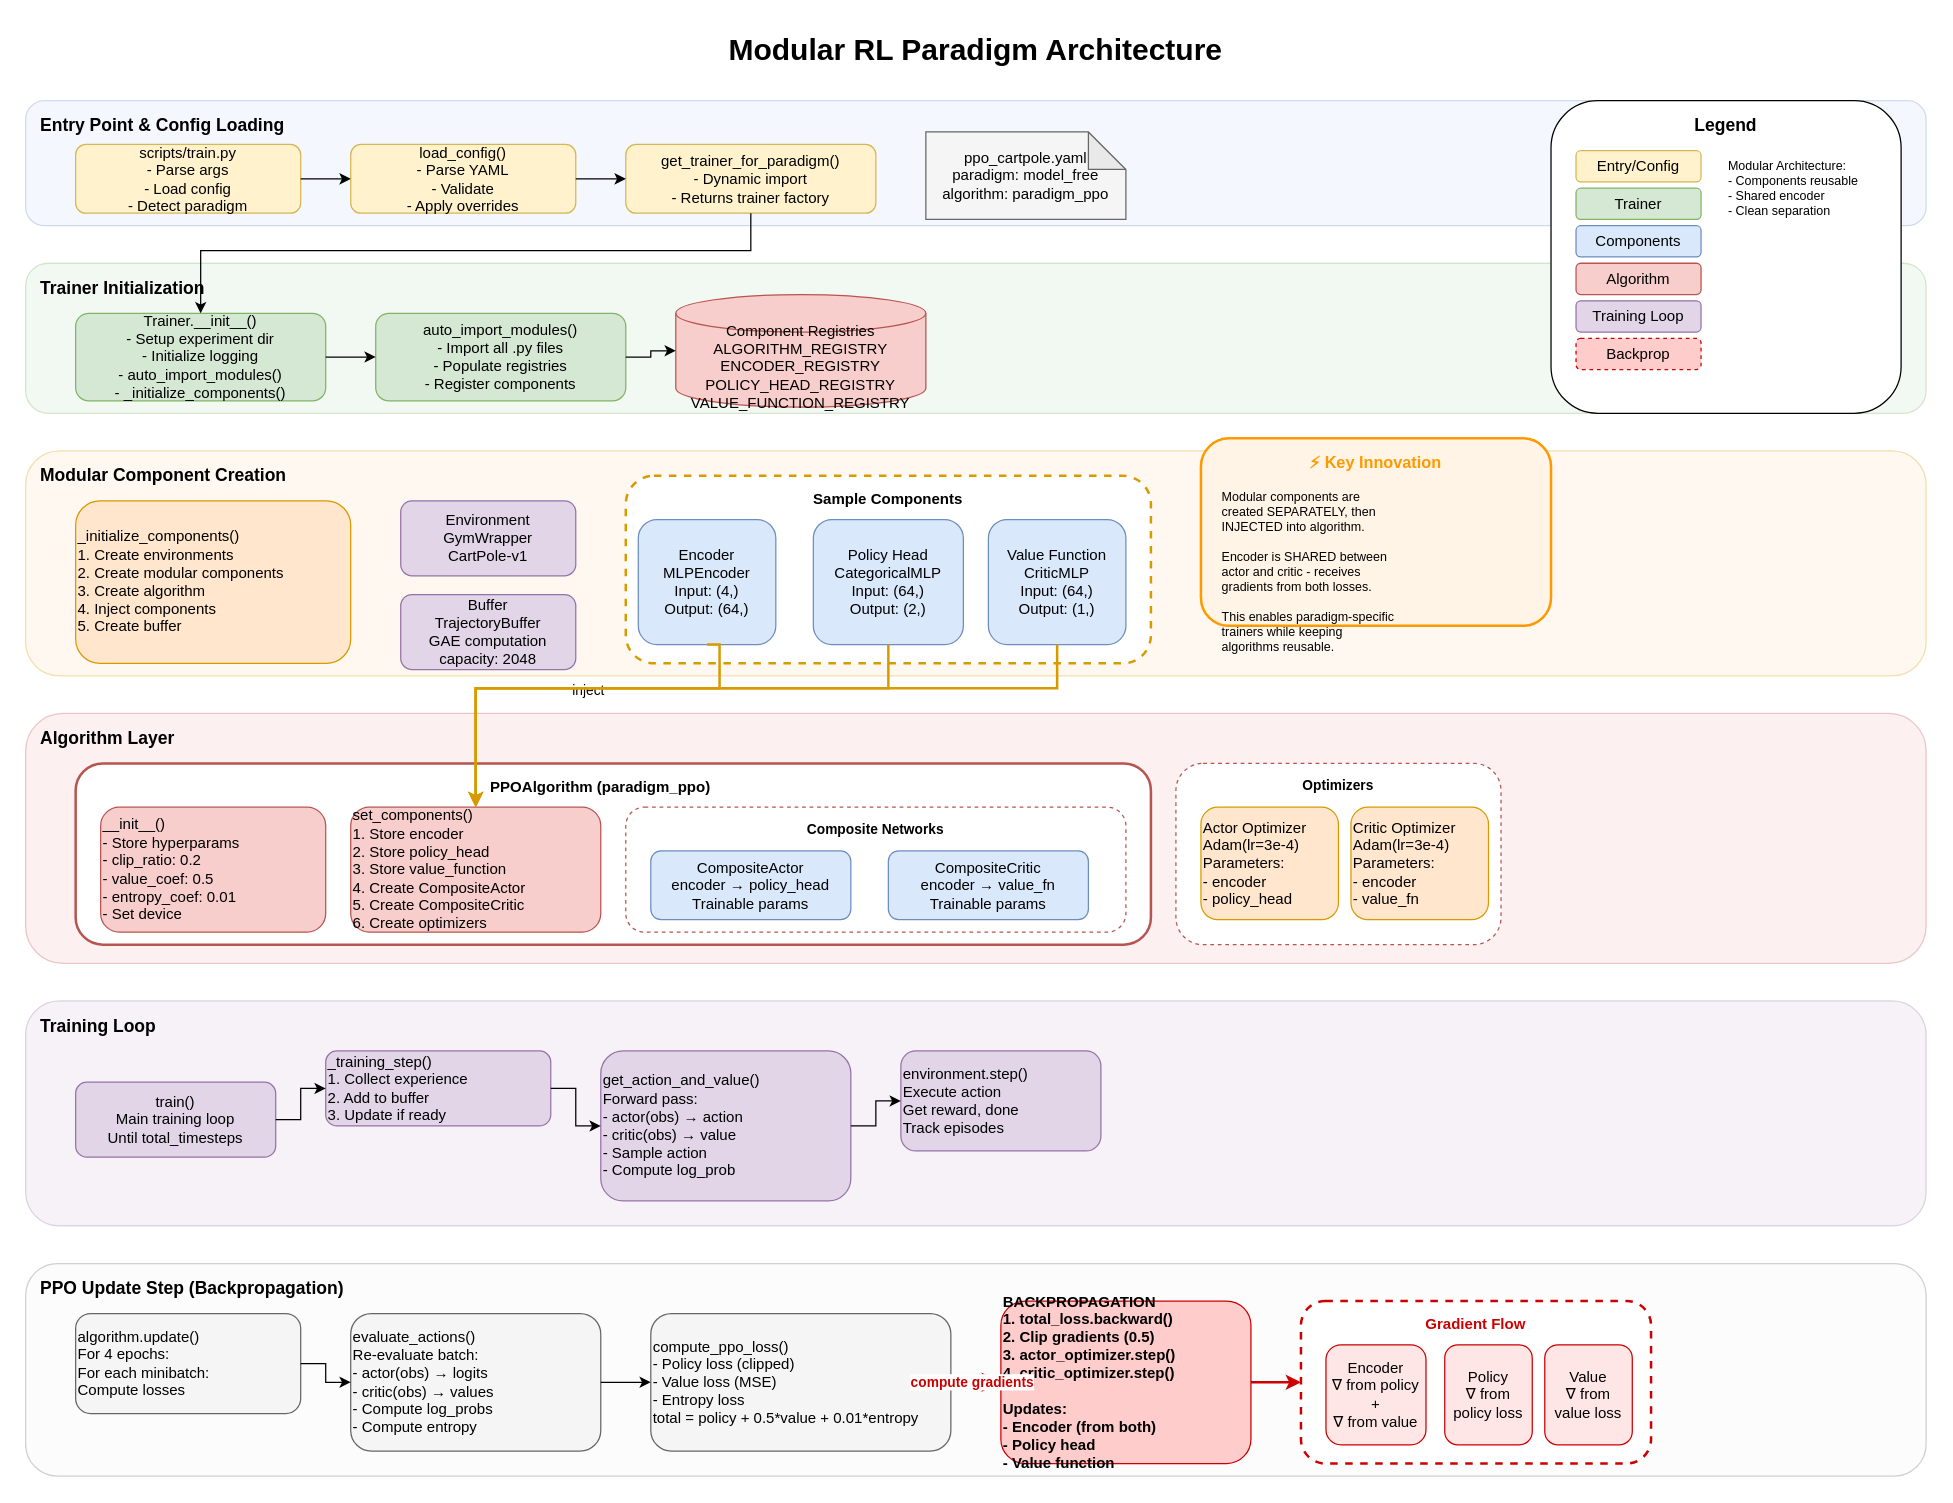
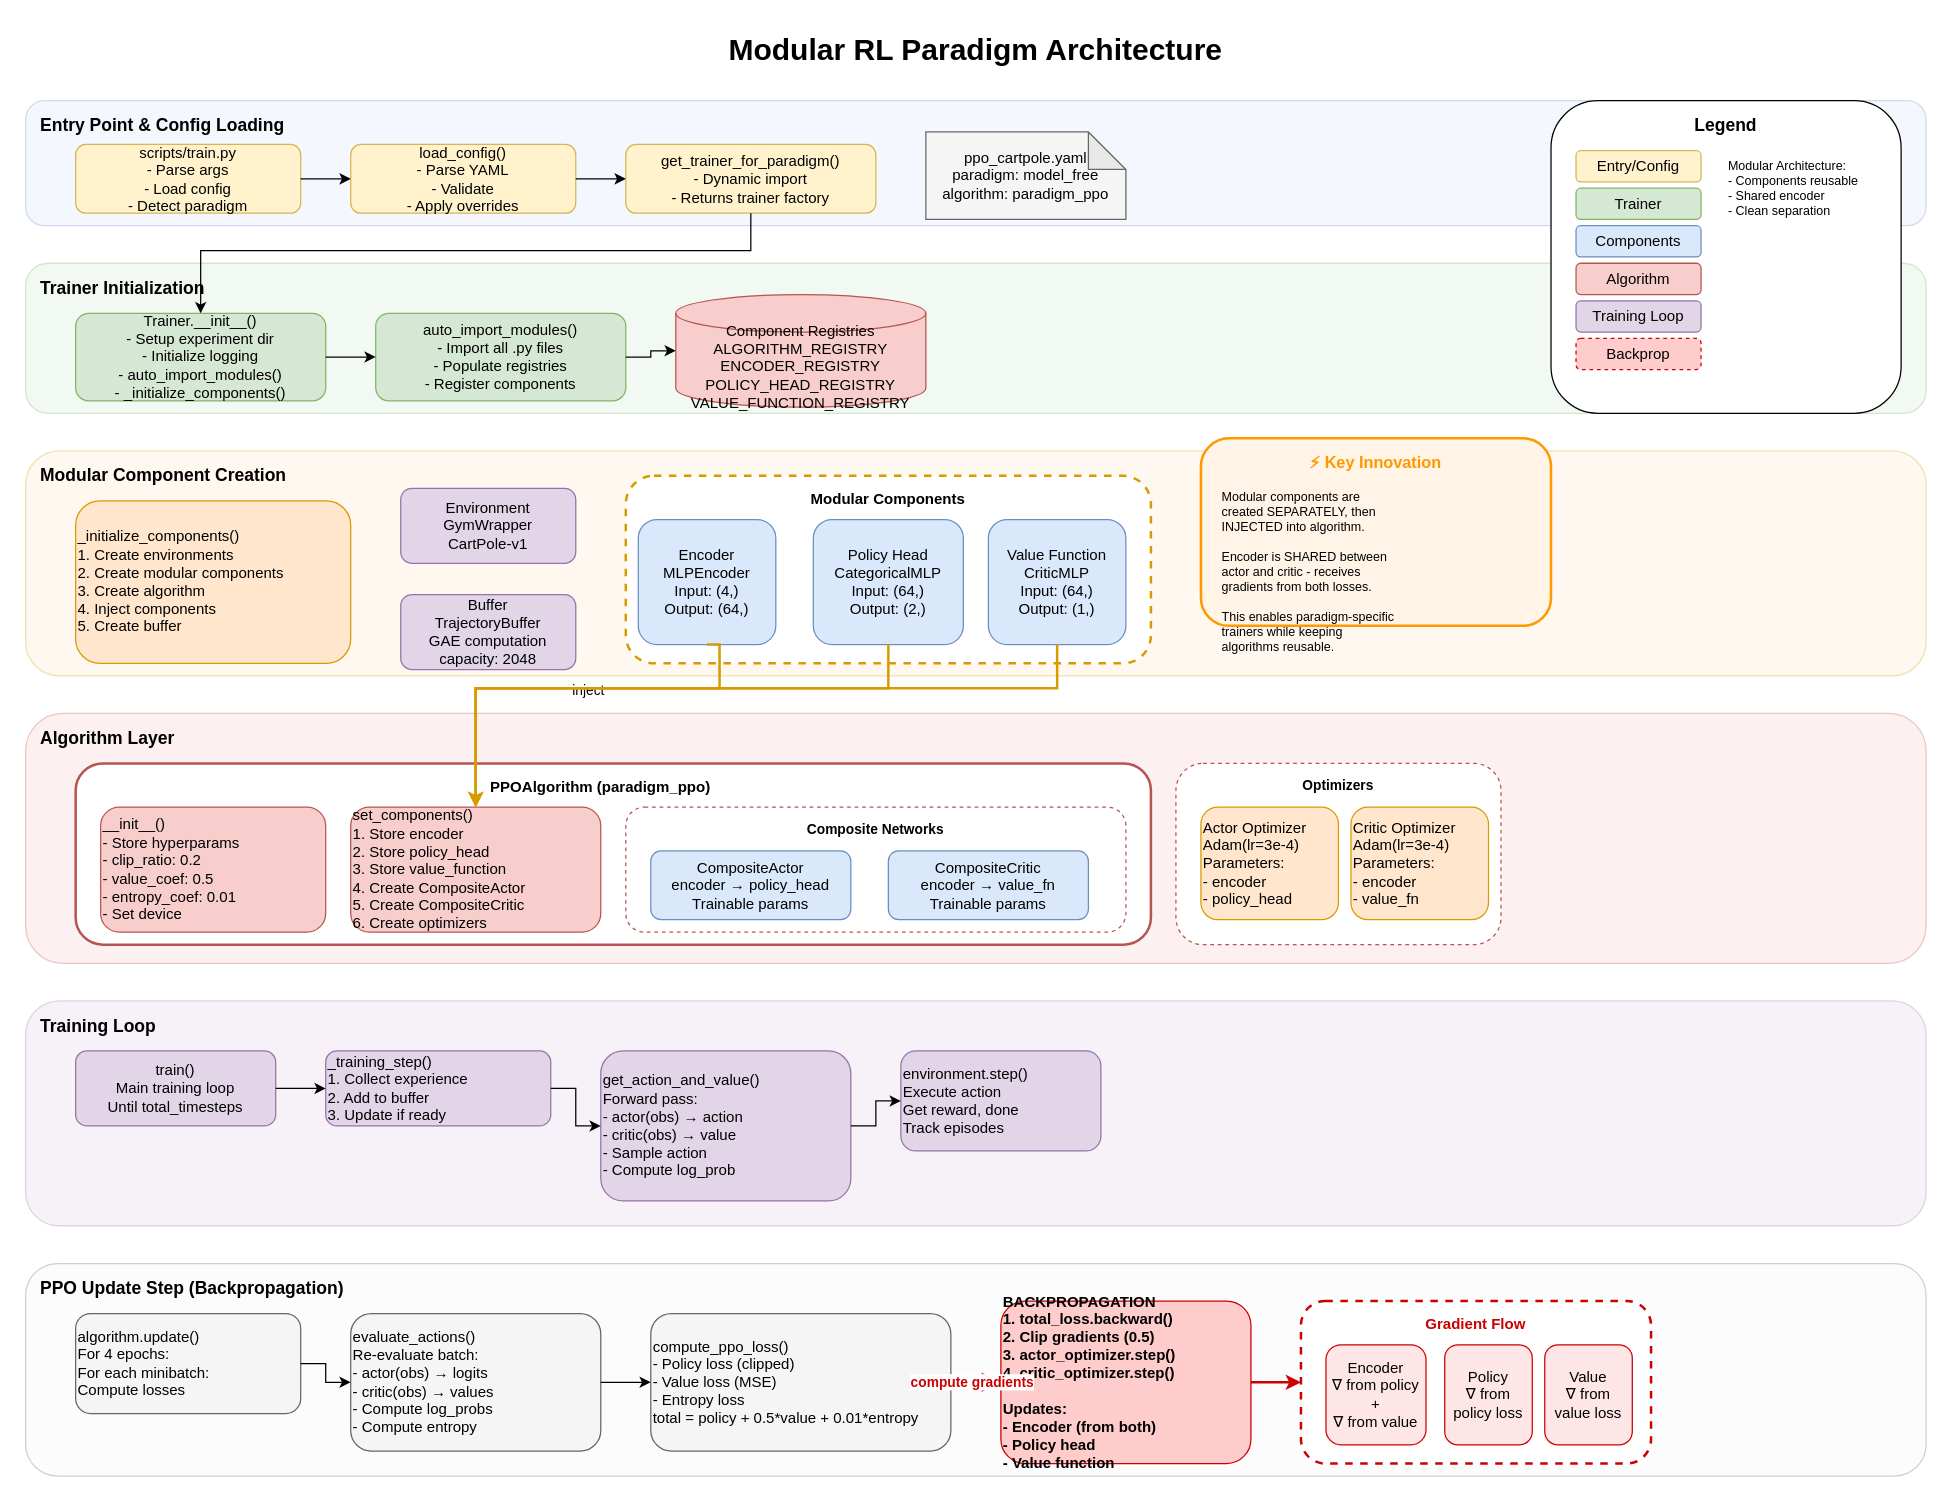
node "Sample Components": label "Sample Components" -> "Modular Components"
node "Environment GymWrapper CartPole-v1": moved (488, 538) -> (488, 526)
node "train() Main training loop Until total_timesteps": moved (176, 1119) -> (176, 1088)
